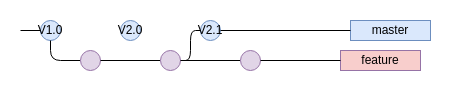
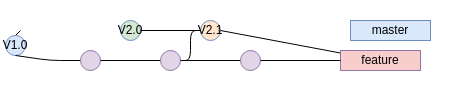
node "V1.0": moved (51, 31) -> (16, 46)
node "V2.0": fillcolor #dae8fc -> #d5e8d4
edge "V2.0" -- "V2.1": added
node "V2.1": fillcolor #dae8fc -> #ffe6cc
edge "V2.1" -- "master": now "V2.1" -- "feature"
